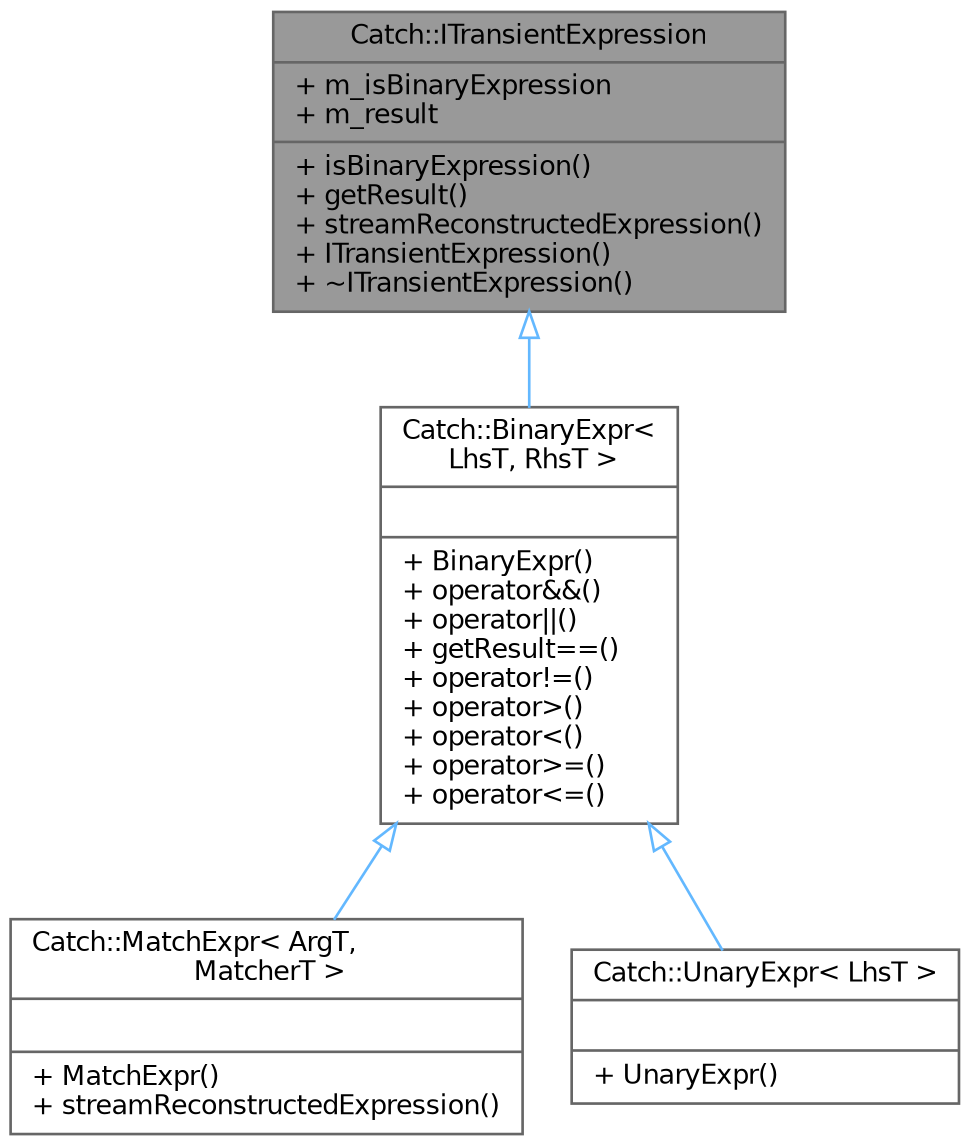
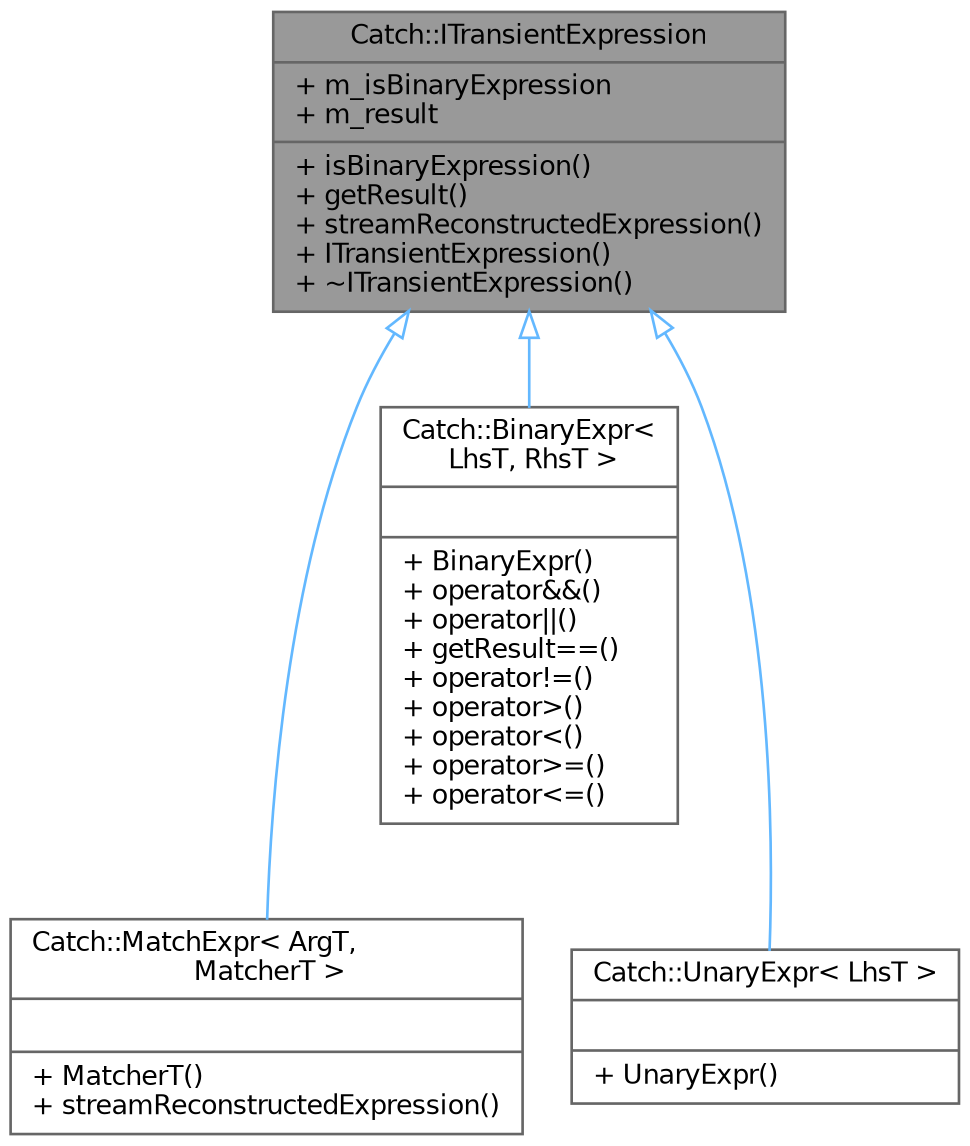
edge "Catch::MatchExpr< ArgT," -> "Catch::BinaryExpr<": now "Catch::MatchExpr< ArgT," -> "Catch::ITransientExpression"
edge "Catch::UnaryExpr< LhsT >" -> "Catch::BinaryExpr<": now "Catch::UnaryExpr< LhsT >" -> "Catch::ITransientExpression"
node "Catch::MatchExpr< ArgT,": text "+ MatchExpr()" -> "+ MatcherT()"
